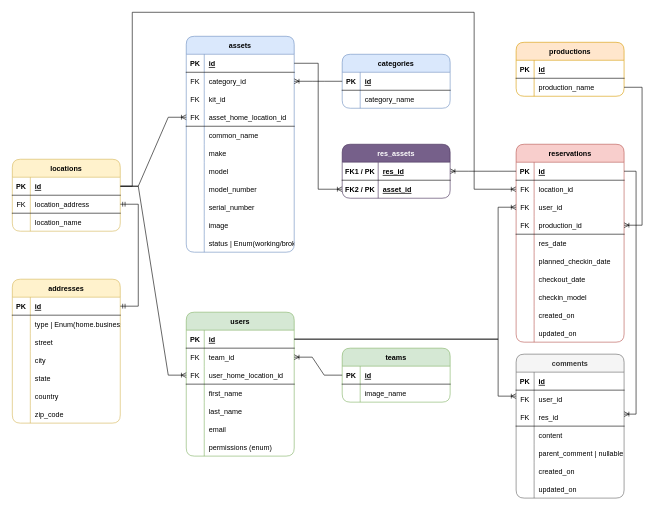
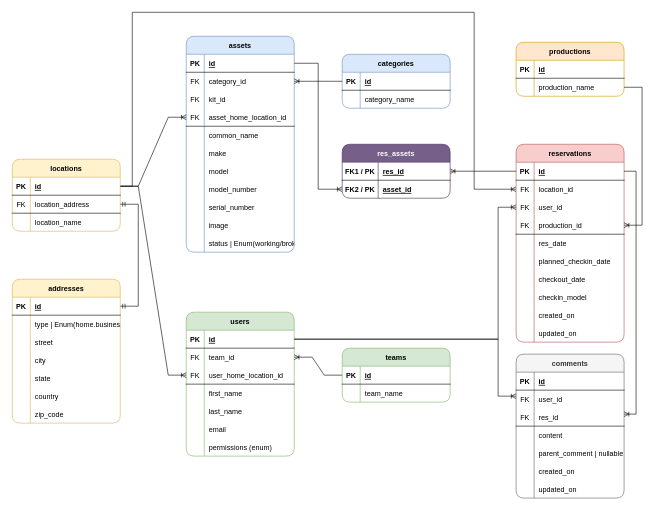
node "image_name": label "image_name" -> "team_name"
